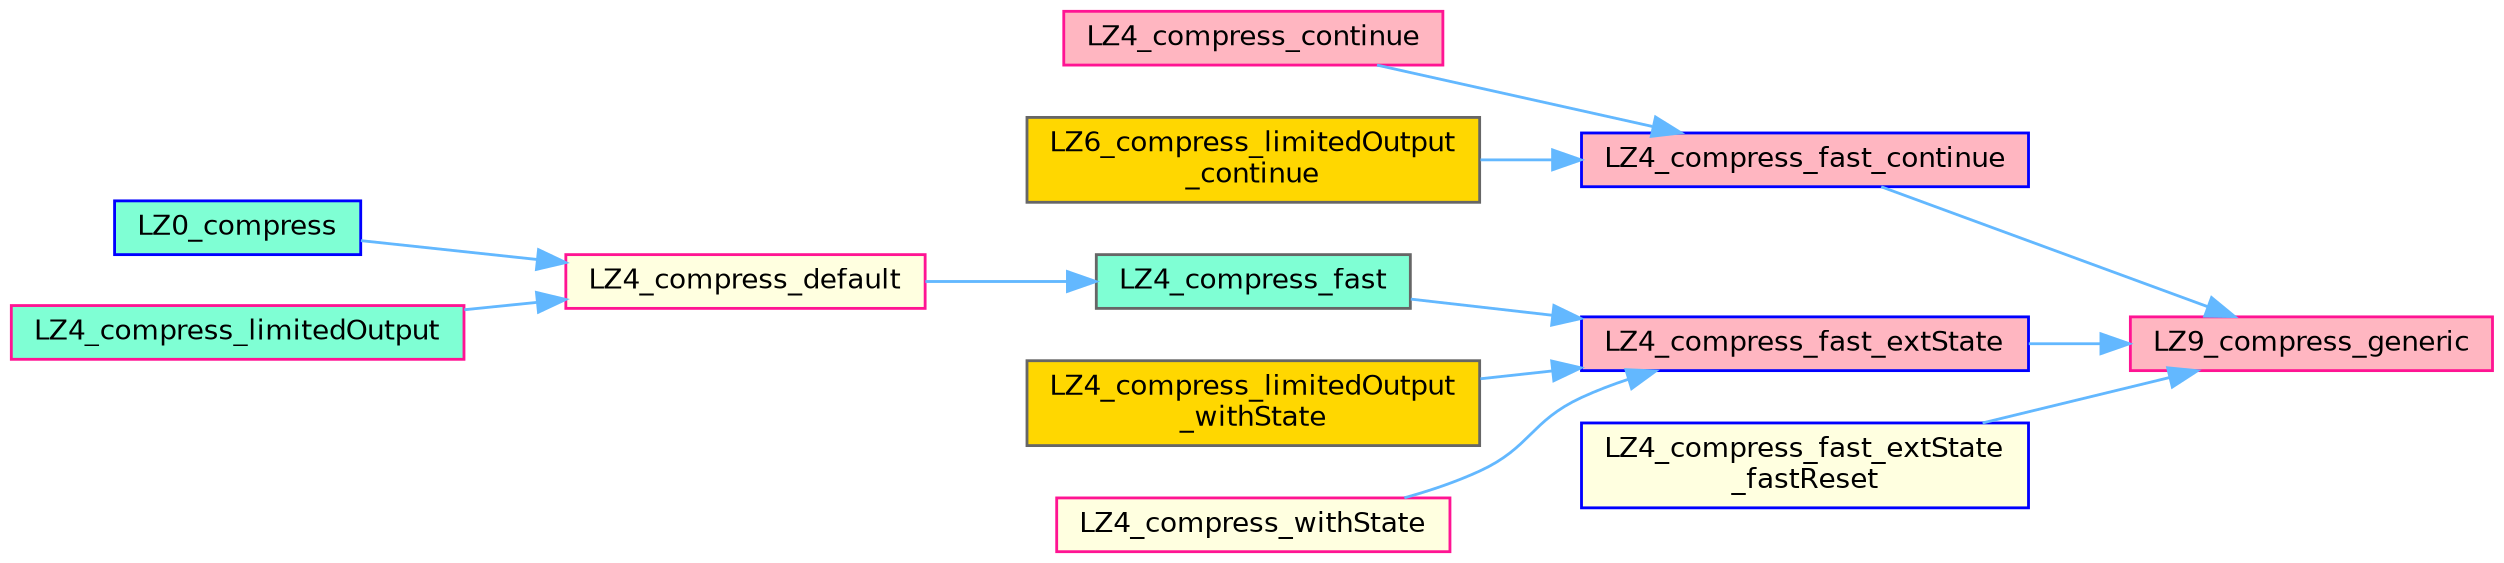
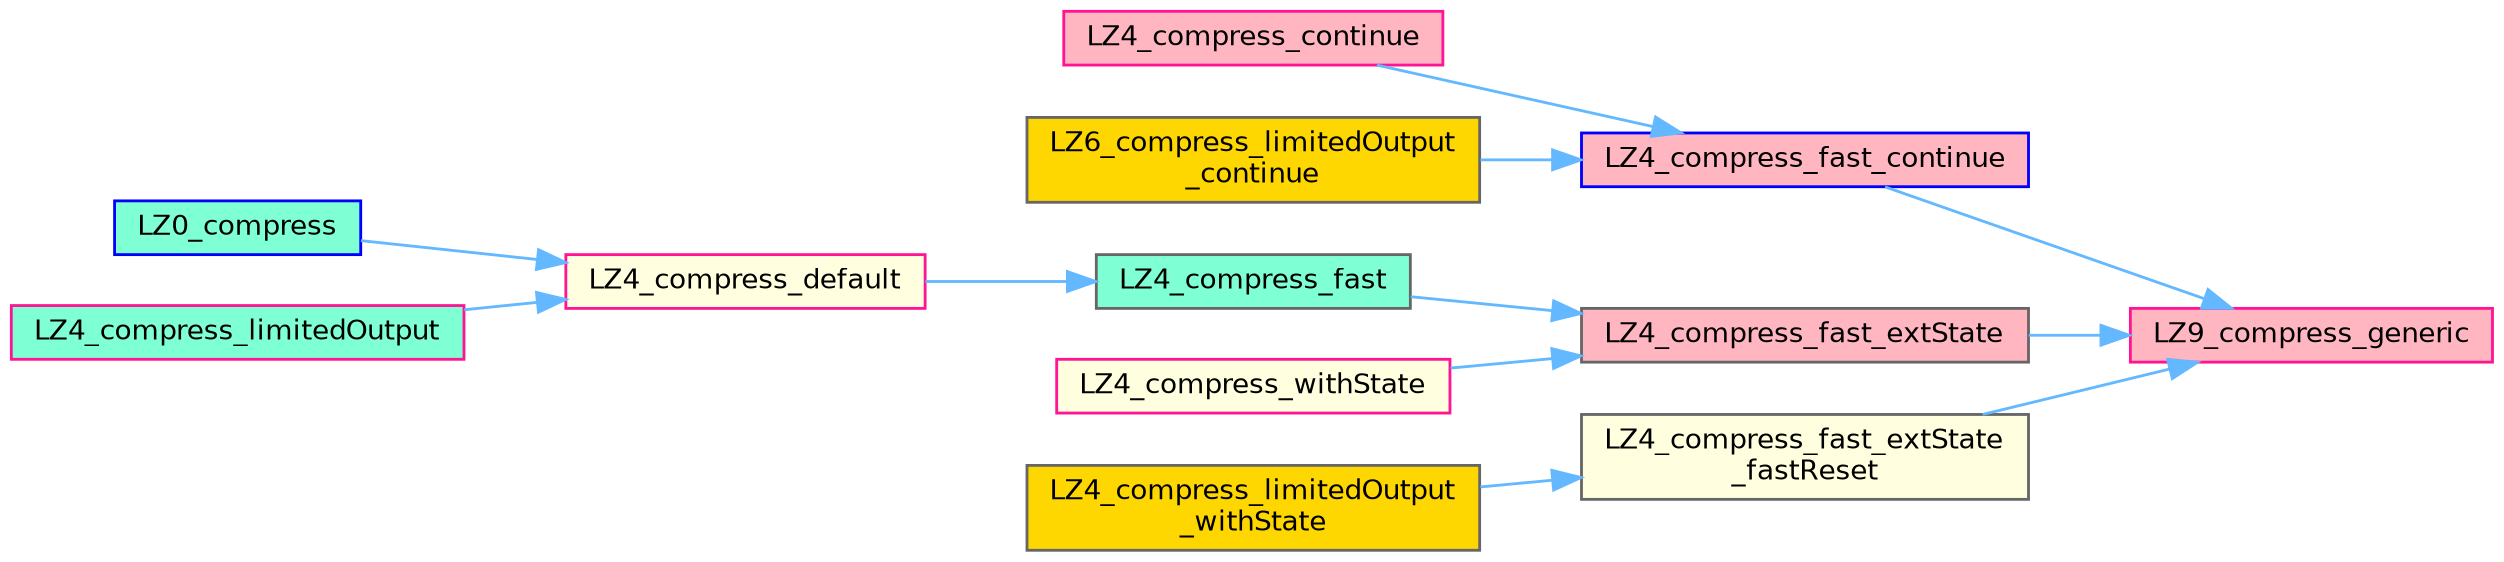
node "LZ4_compress_fast_extState": color blue -> gray40
edge "LZ4_compress_limitedOutput _withState" -> "LZ4_compress_fast_extState": now "LZ4_compress_limitedOutput _withState" -> "LZ4_compress_fast_extState _fastReset"
node "LZ4_compress_fast_extState _fastReset": color blue -> gray40
